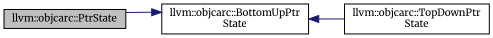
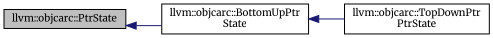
edge "llvm::objcarc::PtrState" -> "llvm::objcarc::BottomUpPtr State": reversed
node "llvm::objcarc::TopDownPtr State": label "llvm::objcarc::TopDownPtr State" -> "llvm::objcarc::TopDownPtr PtrState"
